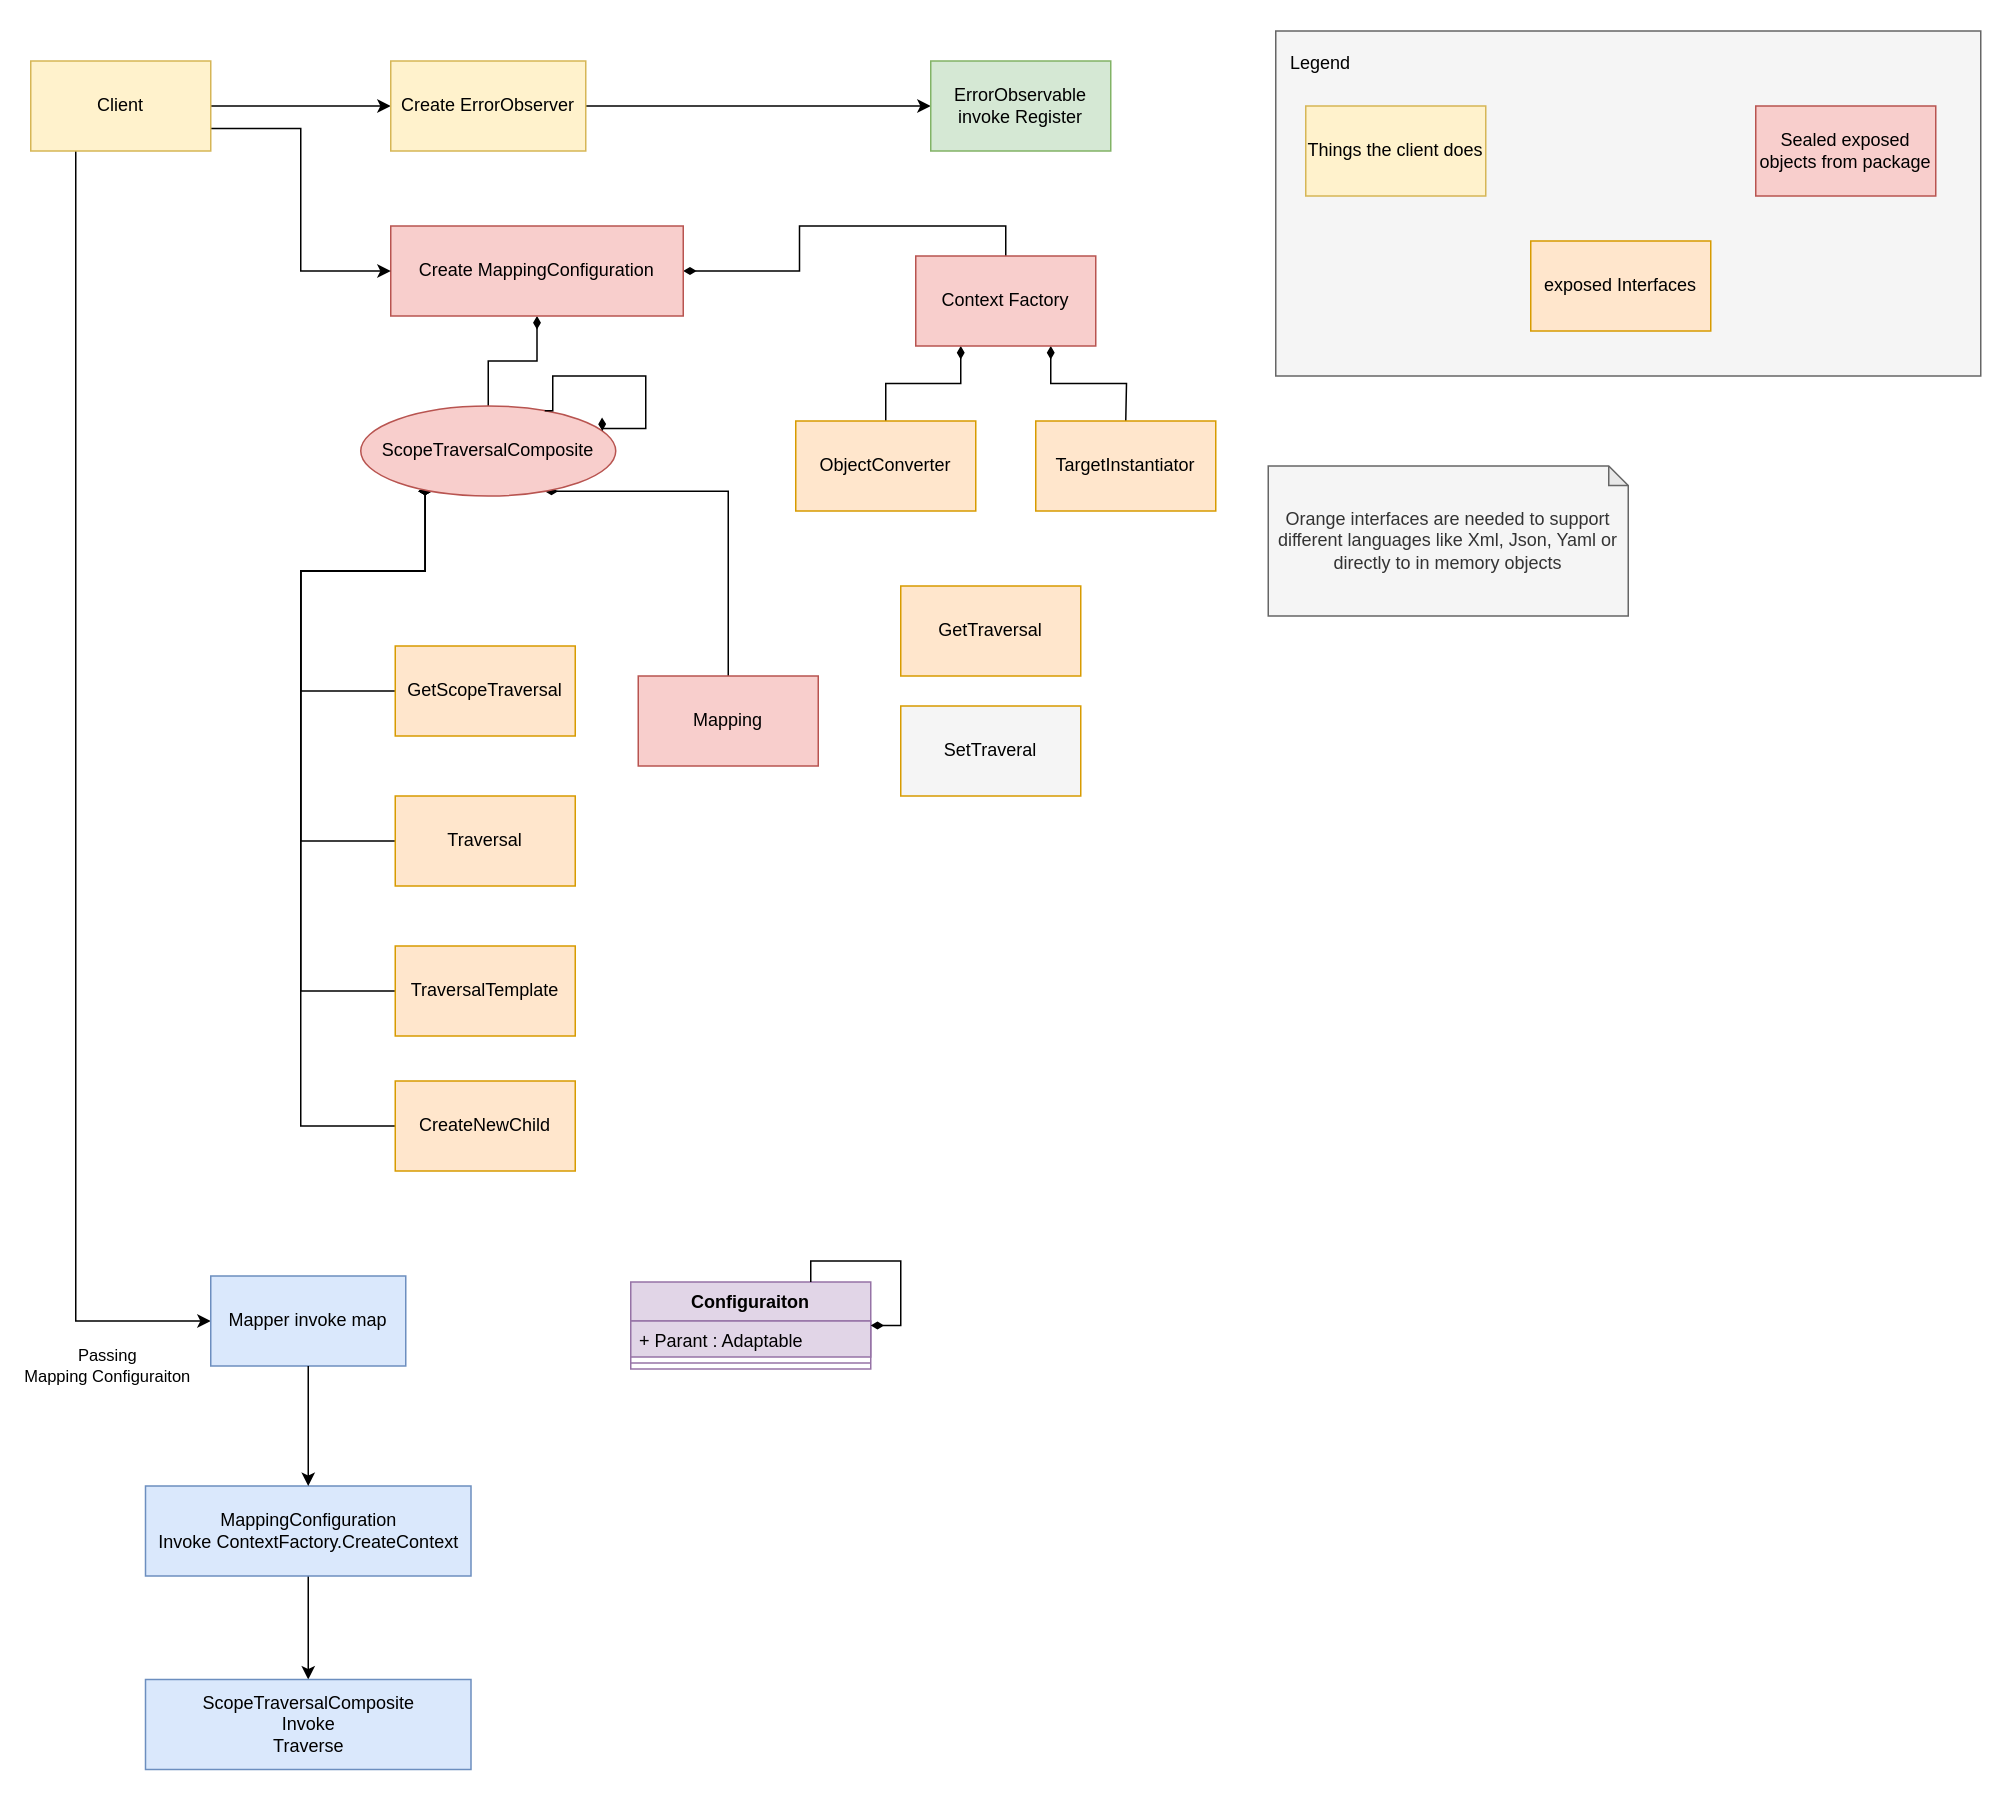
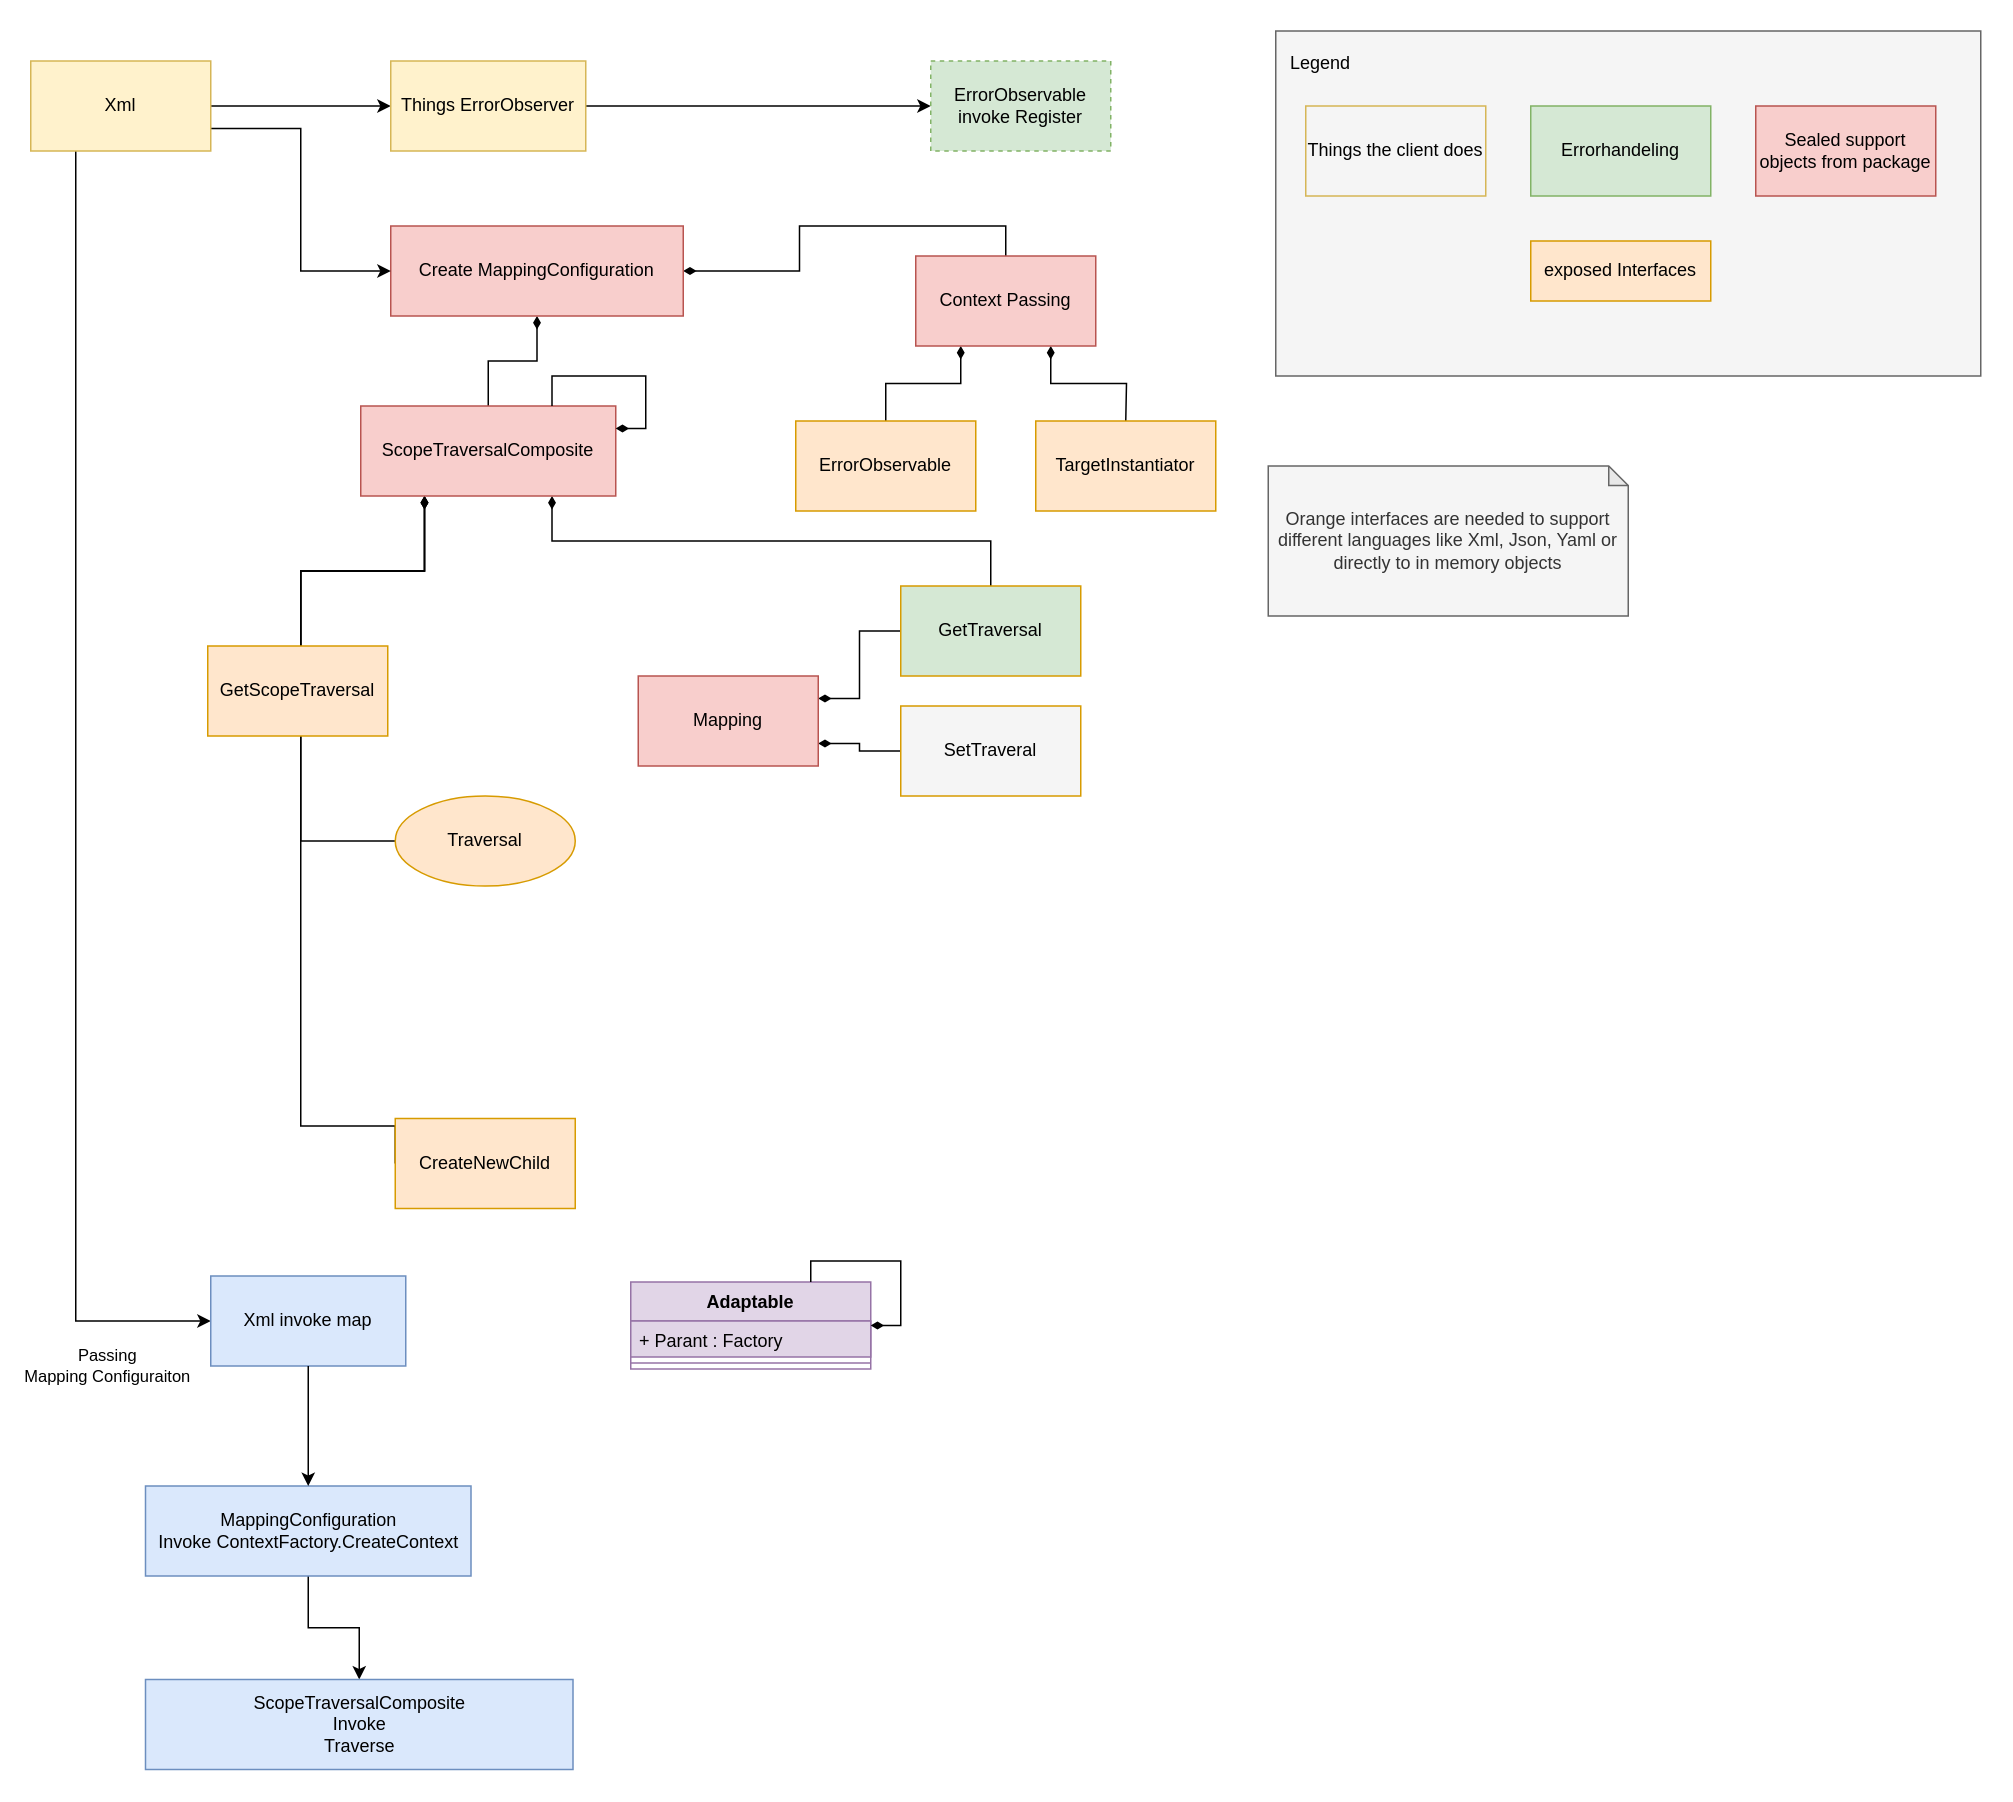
node "Client": label "Client" -> "Xml"
node "Create ErrorObserver": label "Create ErrorObserver" -> "Things ErrorObserver"
node "ErrorObservable invoke Register": style solid -> dashed
node "Things the client does": fillcolor #fff2cc -> #f5f5f5
node "Errorhandeling": added
node "Sealed exposed objects from package": label "Sealed exposed objects from package" -> "Sealed support objects from package"
node "exposed Interfaces": size 180x90 -> 180x60
node "Context Factory": label "Context Factory" -> "Context Passing"
node "ScopeTraversalComposite": shape ellipse -> rectangle
node "ObjectConverter": label "ObjectConverter" -> "ErrorObservable"
edge "Mapping" -> "ScopeTraversalComposite": now "GetTraversal" -> "ScopeTraversalComposite"
node "GetTraversal": fillcolor #ffe6cc -> #d5e8d4
edge "GetTraversal" -> "Mapping": added
node "GetScopeTraversal": moved (485, 691) -> (298, 691)
edge "SetTraveral" -> "Mapping": added
node "Traversal": shape rectangle -> ellipse
edge "TraversalTemplate" -> "ScopeTraversalComposite": removed
node "TraversalTemplate": removed
node "CreateNewChild": moved (485, 1126) -> (485, 1163)
node "Configuraiton": label "Configuraiton" -> "Adaptable"
node "Mapper invoke map": label "Mapper invoke map" -> "Xml invoke map"
node "+ Parant : Adaptable": label "+ Parant : Adaptable" -> "+ Parant : Factory"
node "ScopeTraversalComposite Invoke Traverse": size 326x90 -> 428x90
